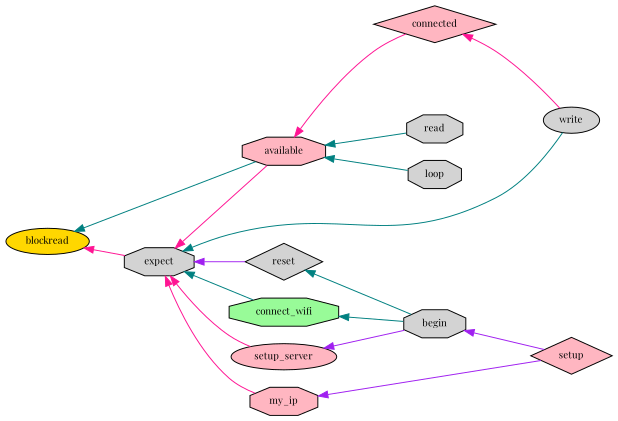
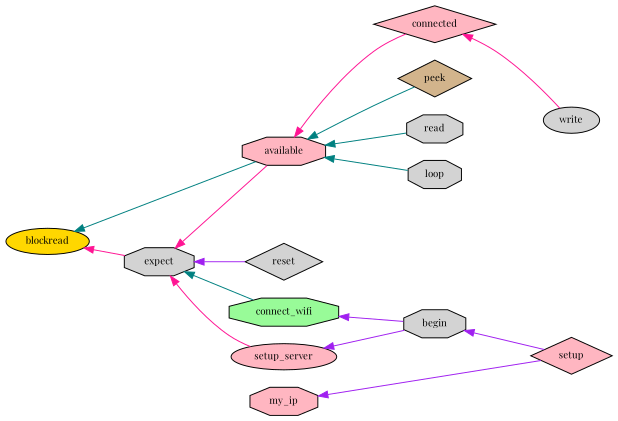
node "peek": added
edge "write" -> "expect": removed
edge "begin" -> "reset": removed
edge "begin" -> "connect_wifi": color teal -> purple
edge "my_ip" -> "expect": removed
